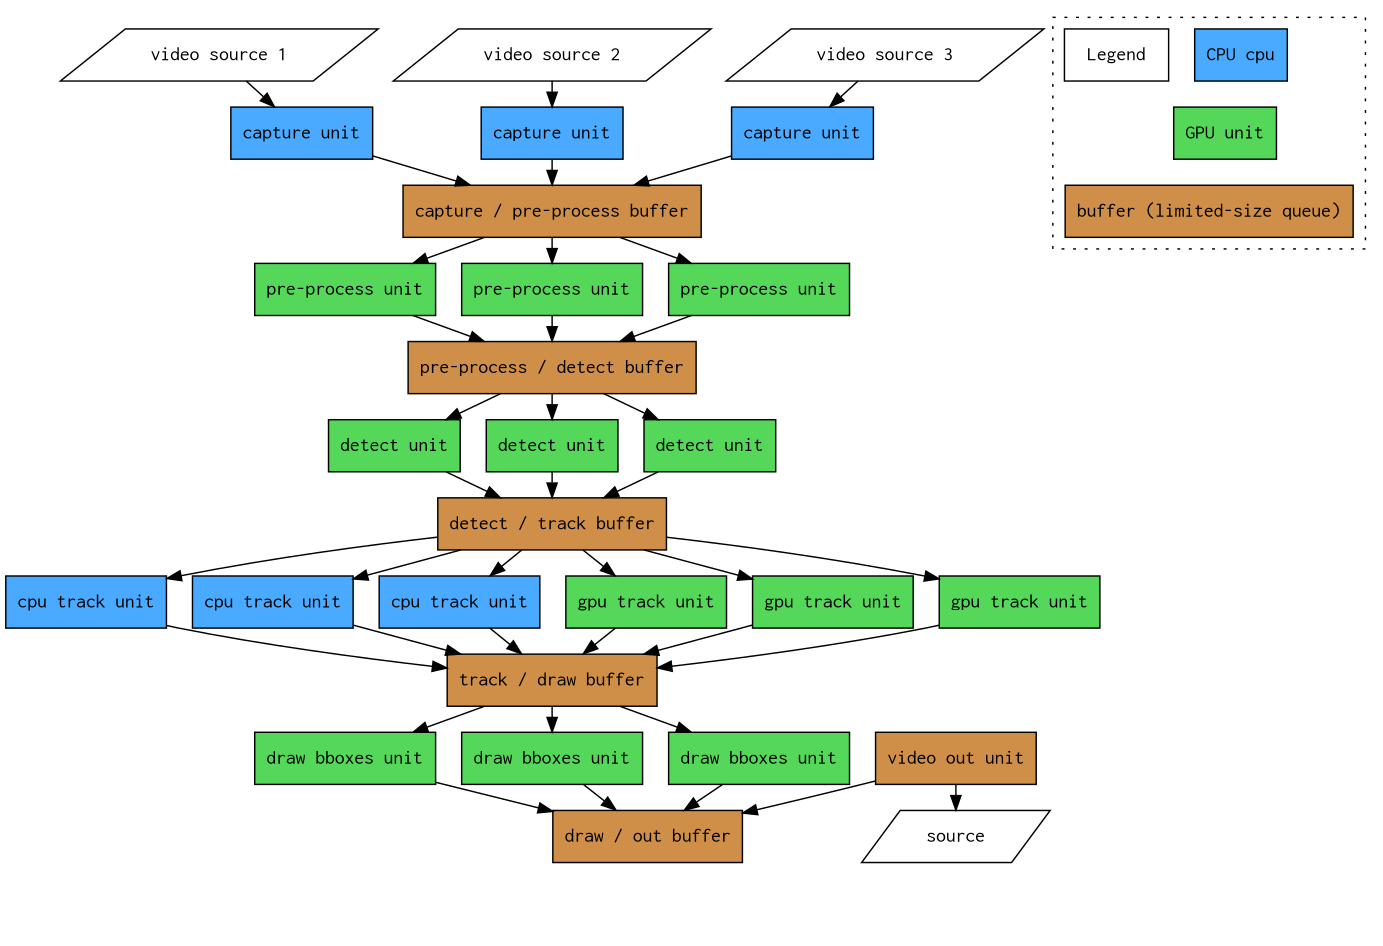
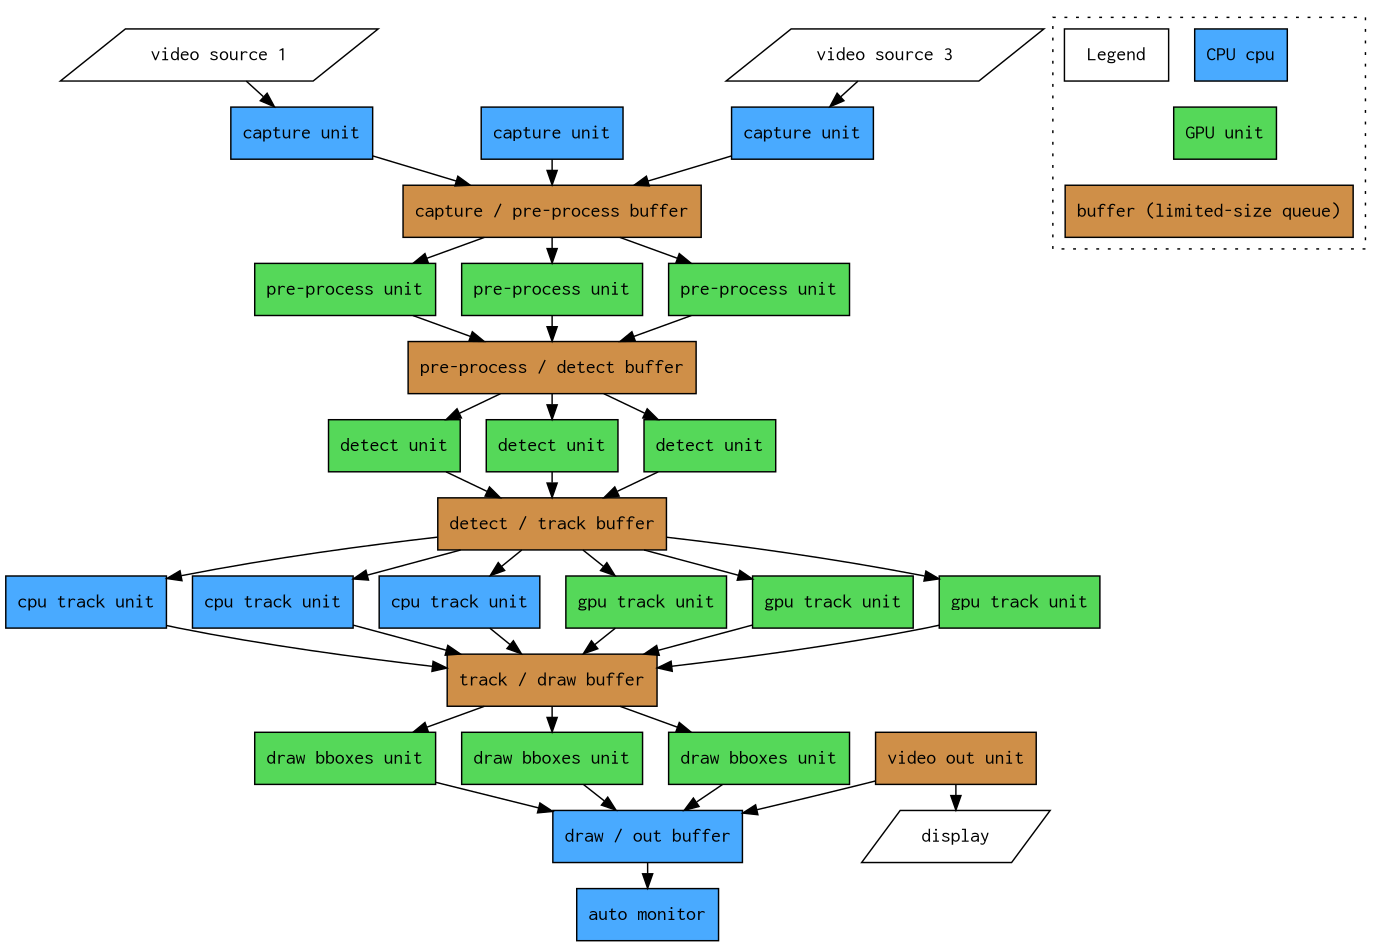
node "video source 2": removed
node "draw / out buffer": fillcolor #cf8f48 -> #49aaff
node "source": label "source" -> "display"
node "auto monitor": added
